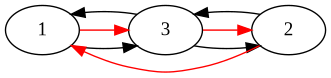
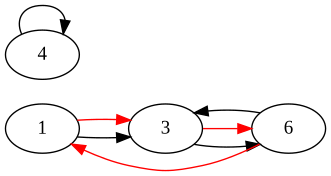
edge "3" -> "1": removed
node "2": label "2" -> "6"
node "4": added
